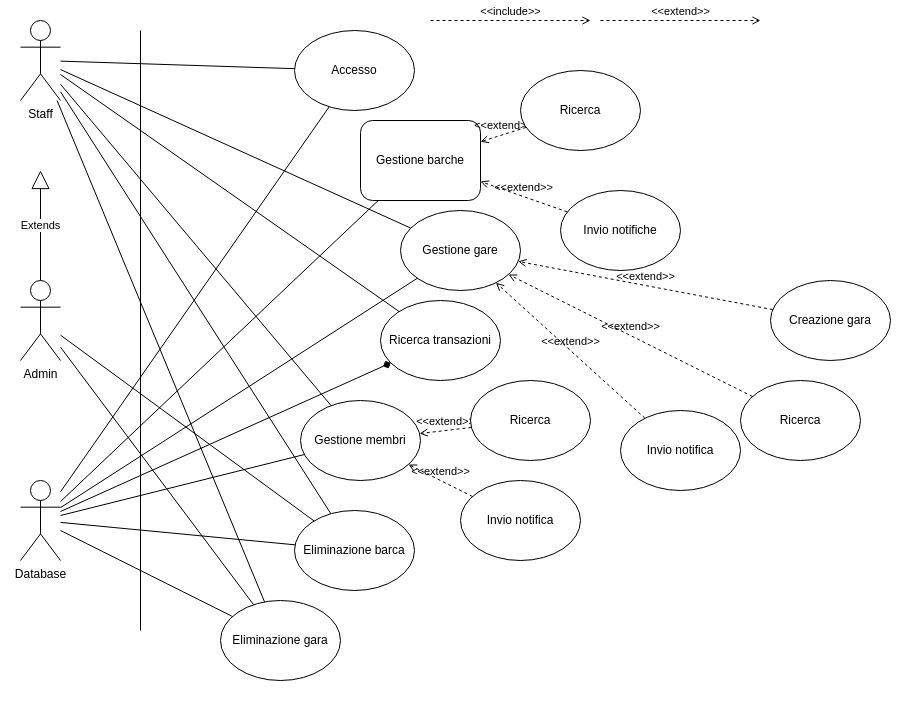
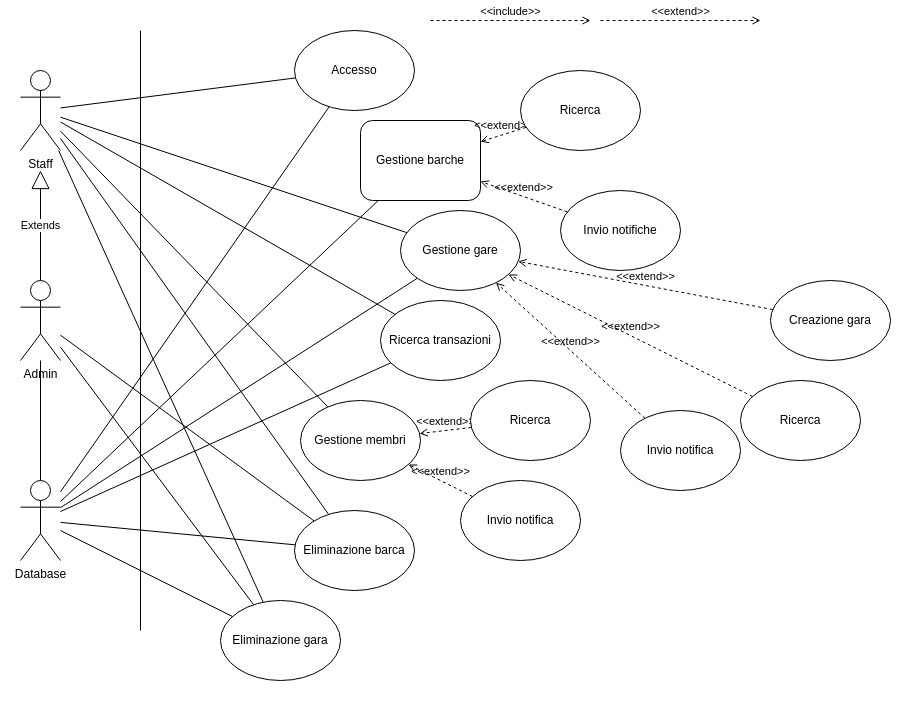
node "Staff": moved (41, 61) -> (41, 111)
edge "Database" -> "Ricerca transazioni": arrowhead diamond -> none
edge "Gestione membri" -- "Database": now "Admin" -- "Database"
